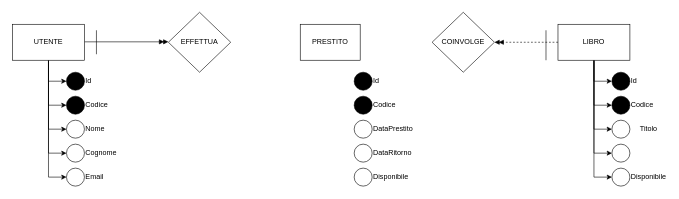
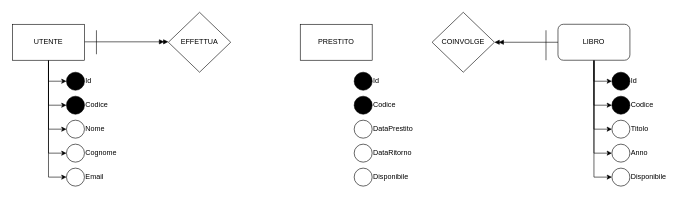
node "PRESTITO": size 60x36 -> 72x36
edge "LIBRO" -> "COINVOLGE": style dashed -> solid
node "LIBRO": shape rectangle -> rounded rectangle
node "Titolo": moved (657, 129) -> (648, 129)
node "Anno": added
